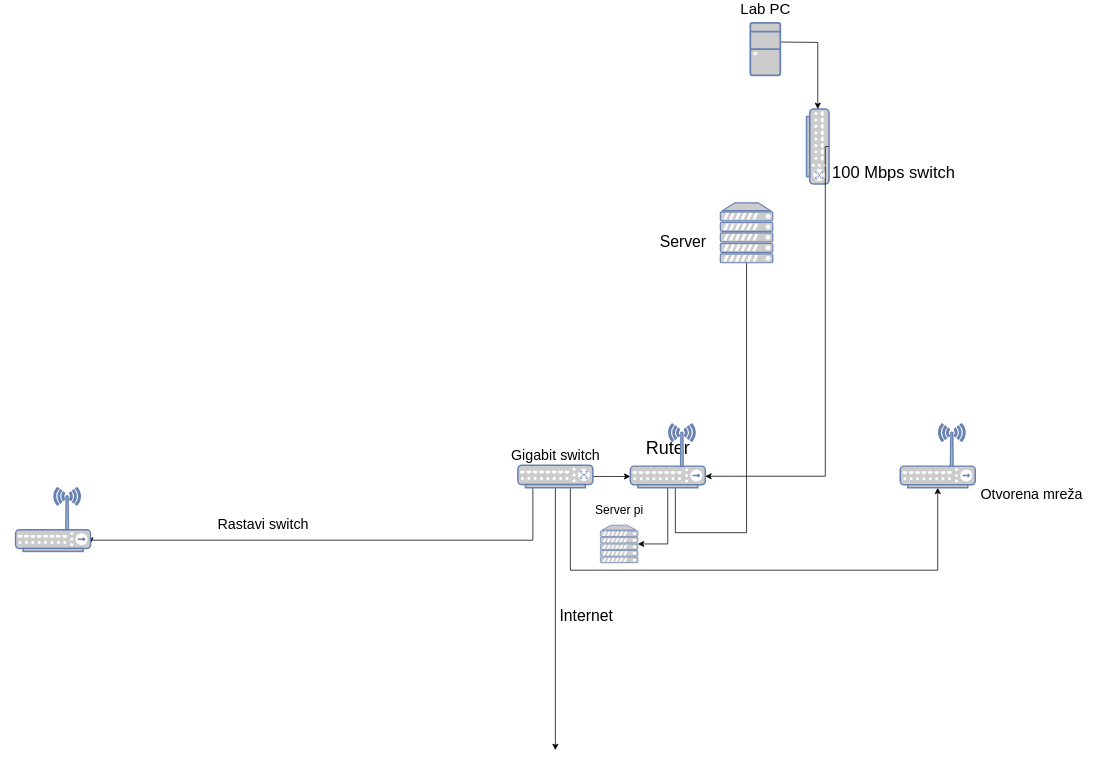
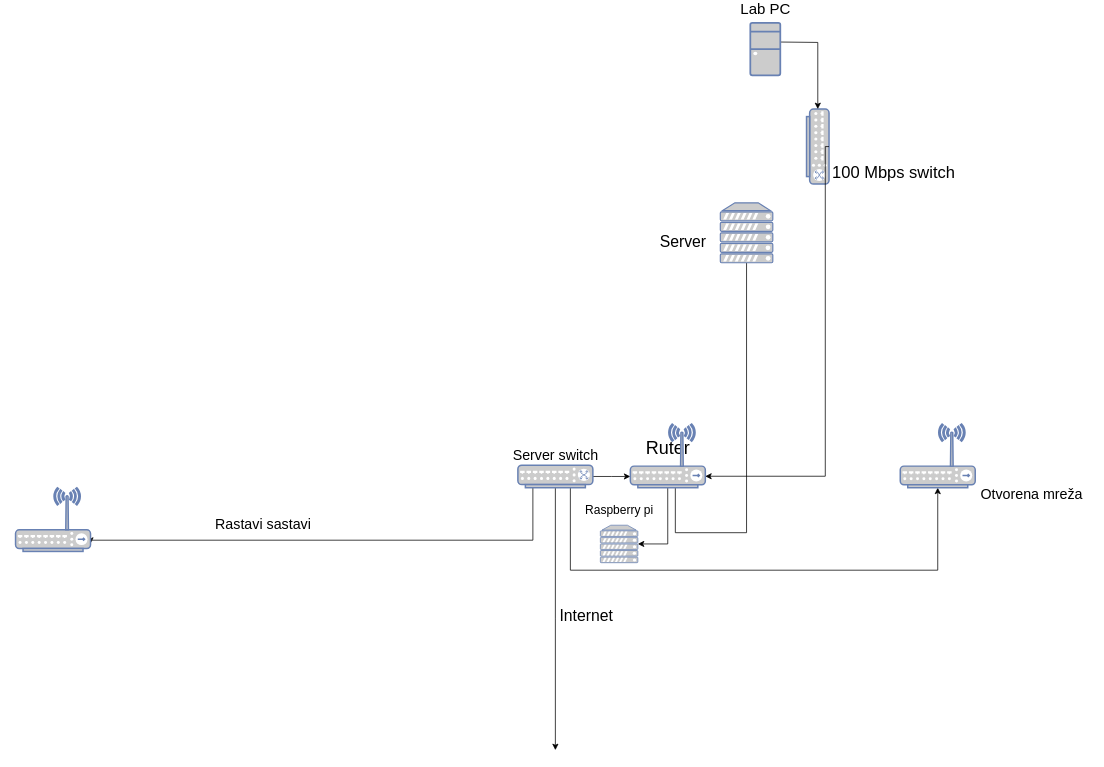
node "Gigabit switch": label "Gigabit switch" -> "Server switch"
node "Server pi": label "Server pi" -> "Raspberry pi"
node "Rastavi switch": label "Rastavi switch" -> "Rastavi sastavi"
